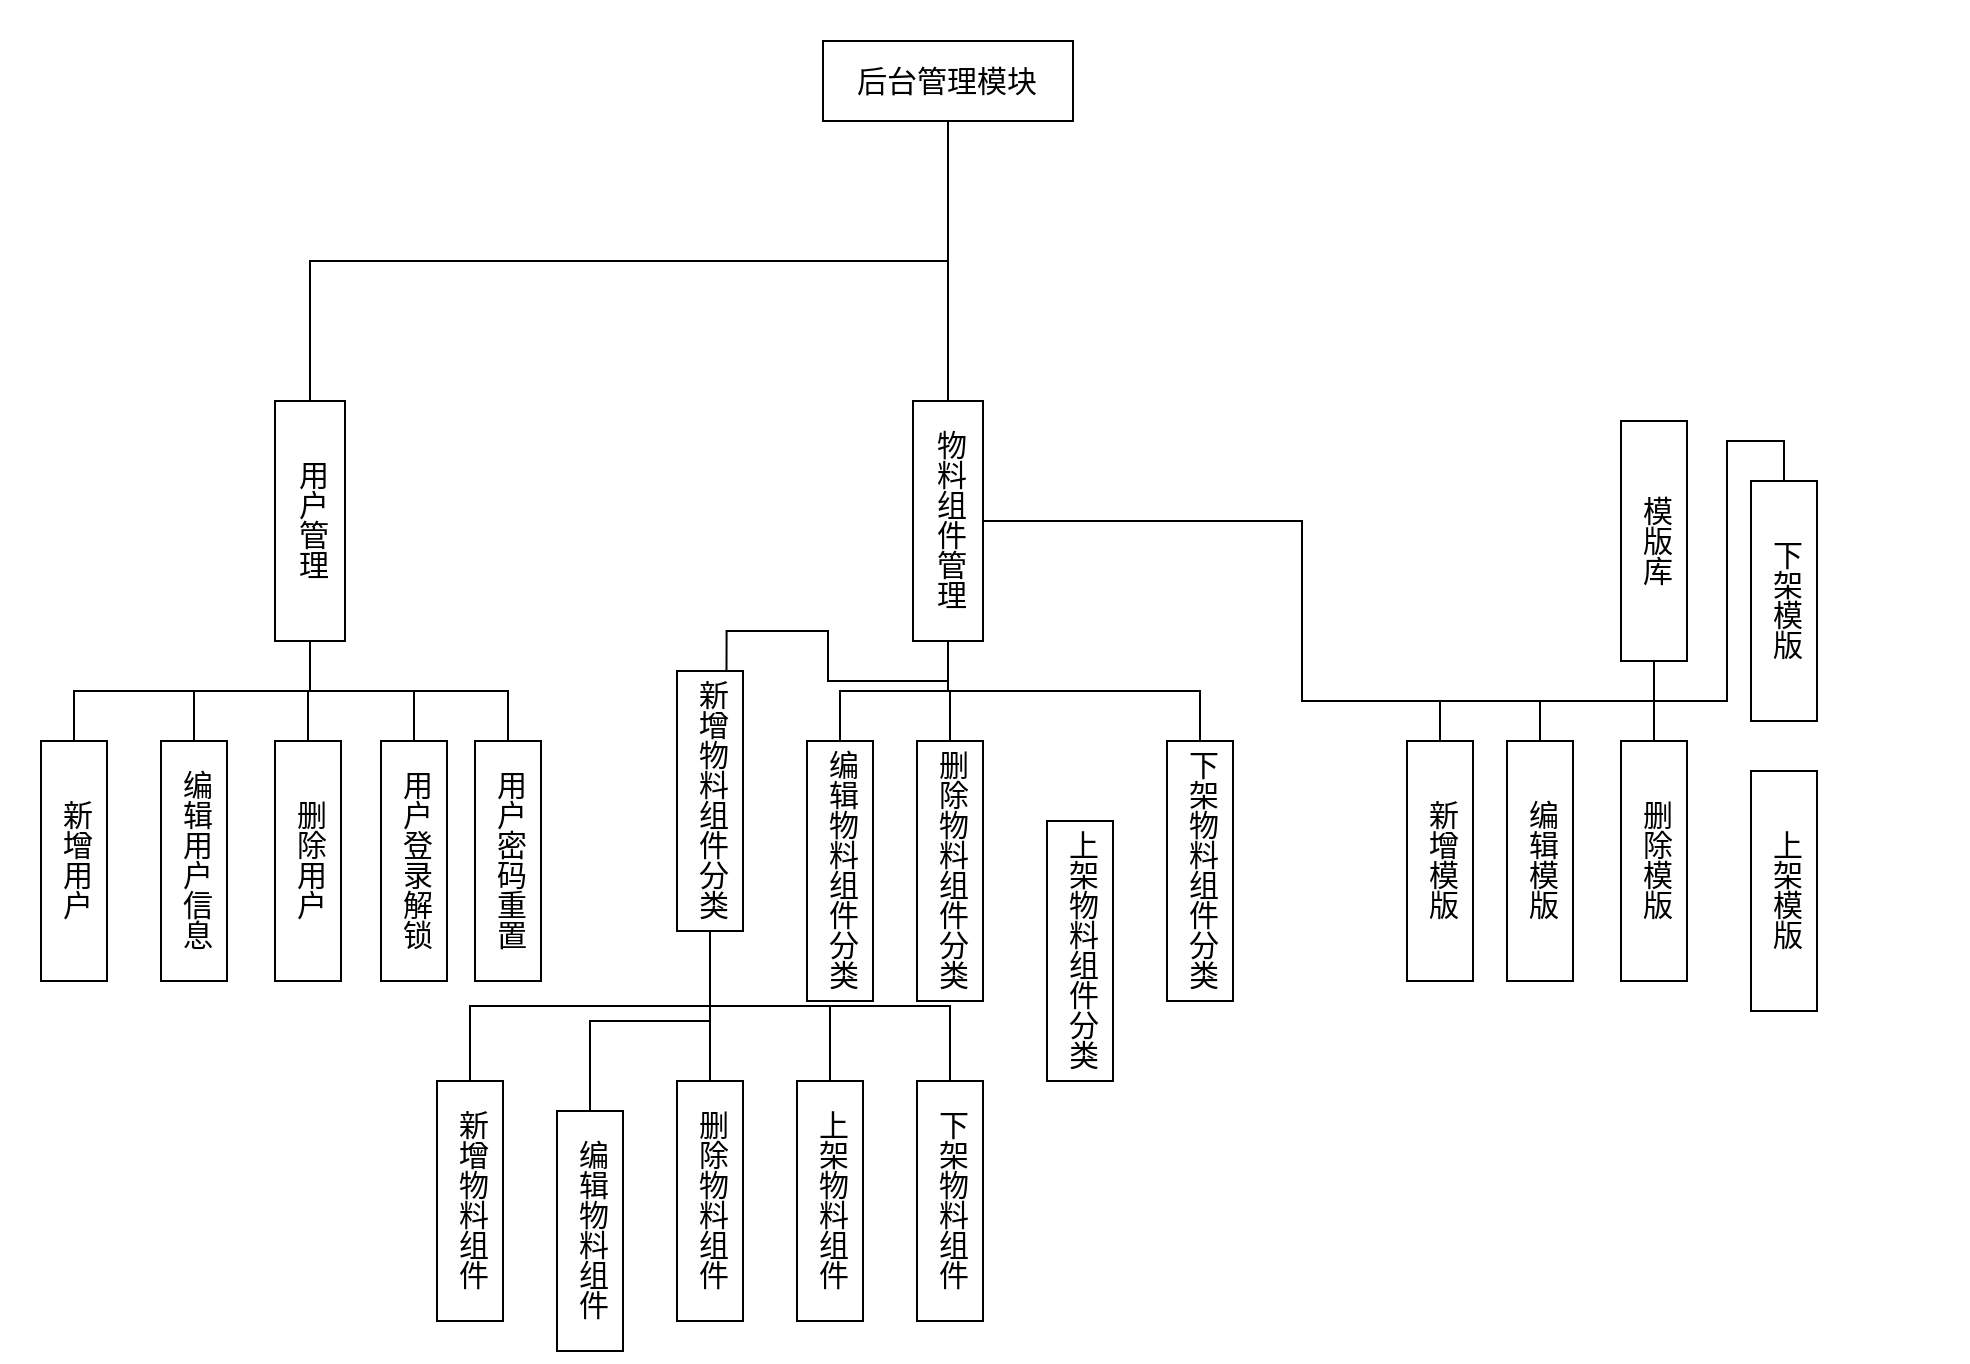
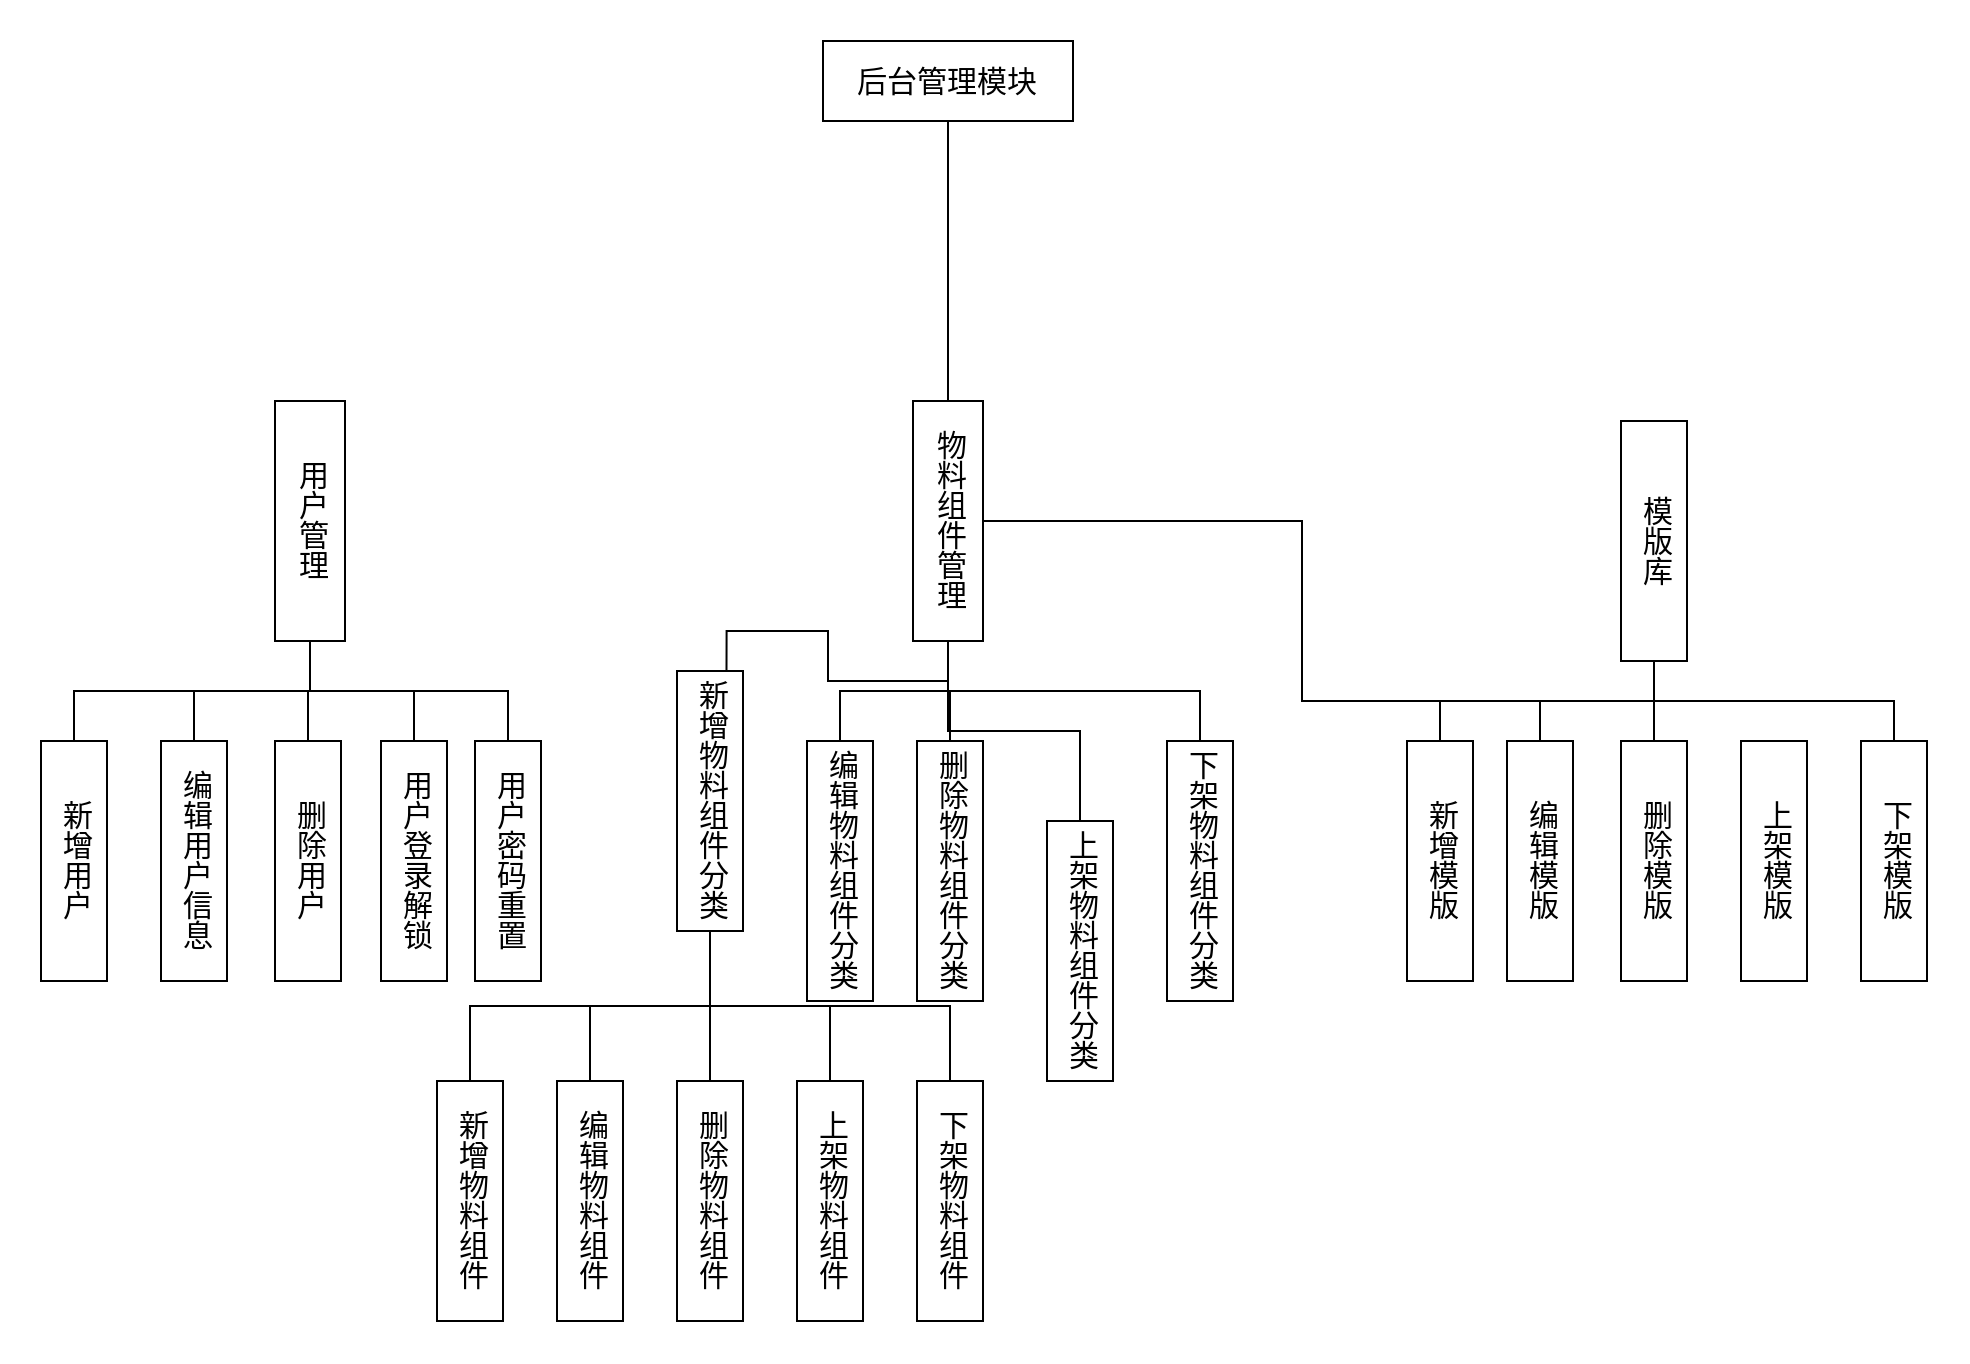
edge "后台管理模块" -- "用户管理": removed
node "下架模版": moved (1784, 601) -> (1894, 861)
edge "物料组件管理" -- "上架物料组件分类": added
node "上架模版": moved (1784, 891) -> (1774, 861)
node "编辑物料组件": moved (590, 1231) -> (590, 1201)
